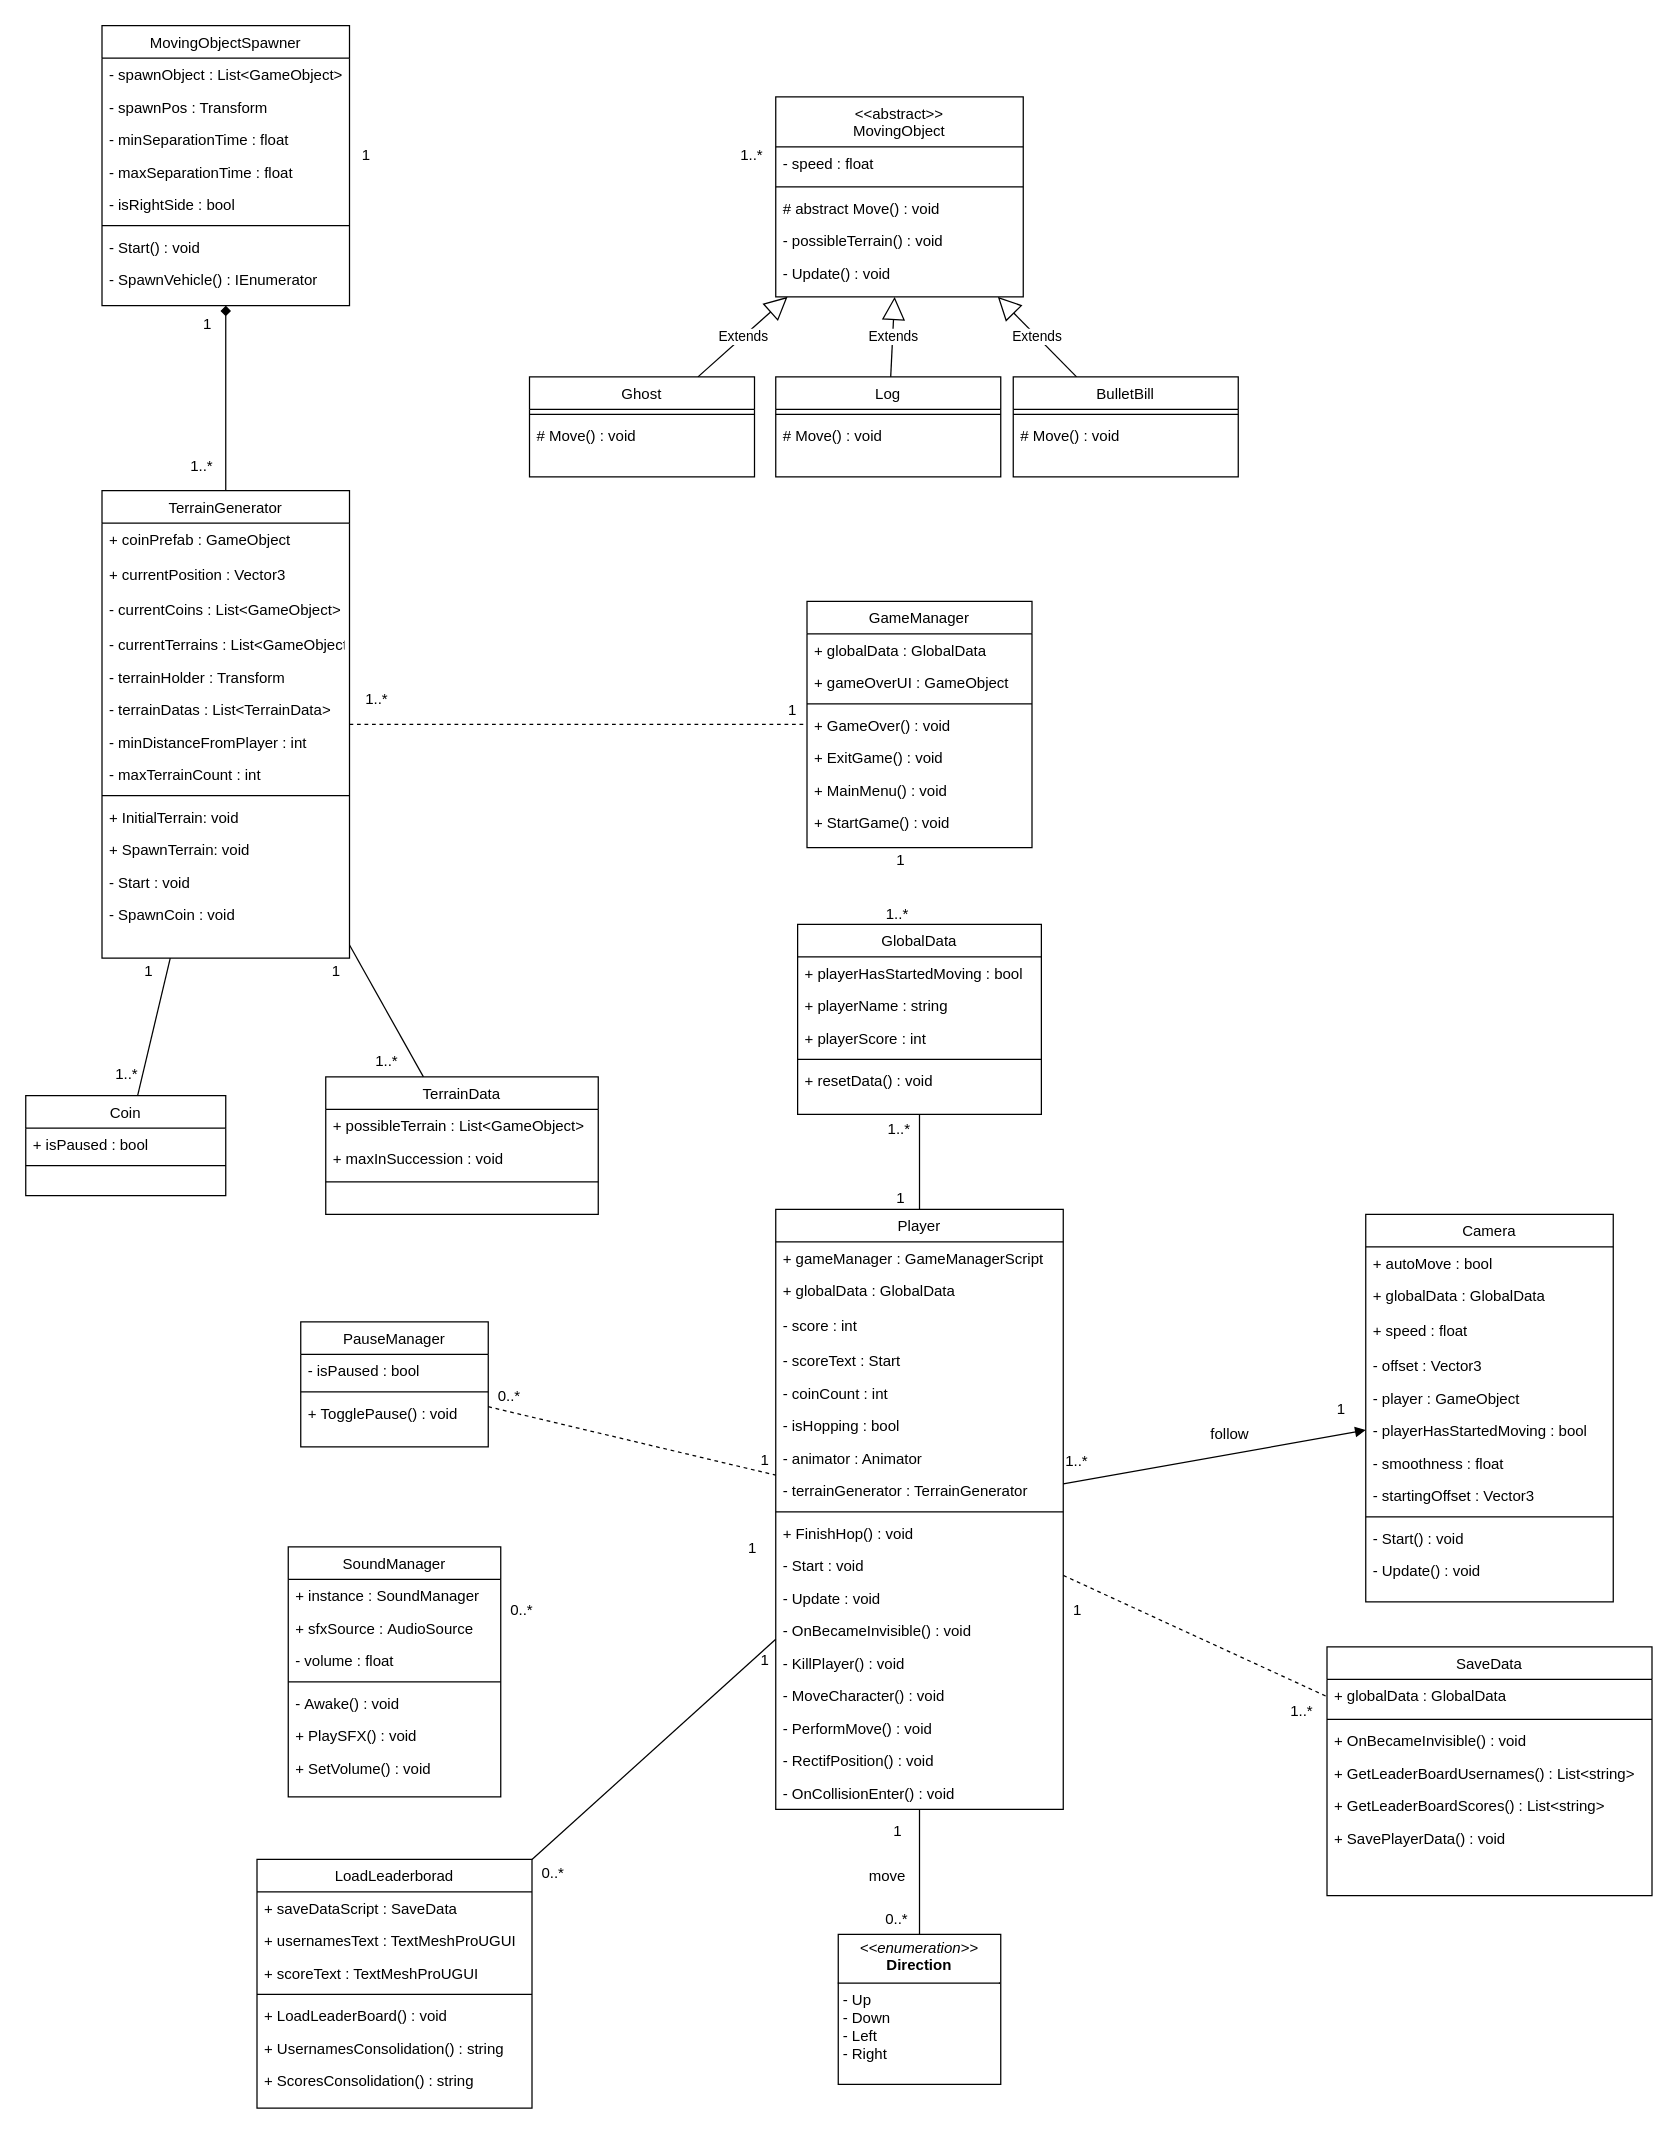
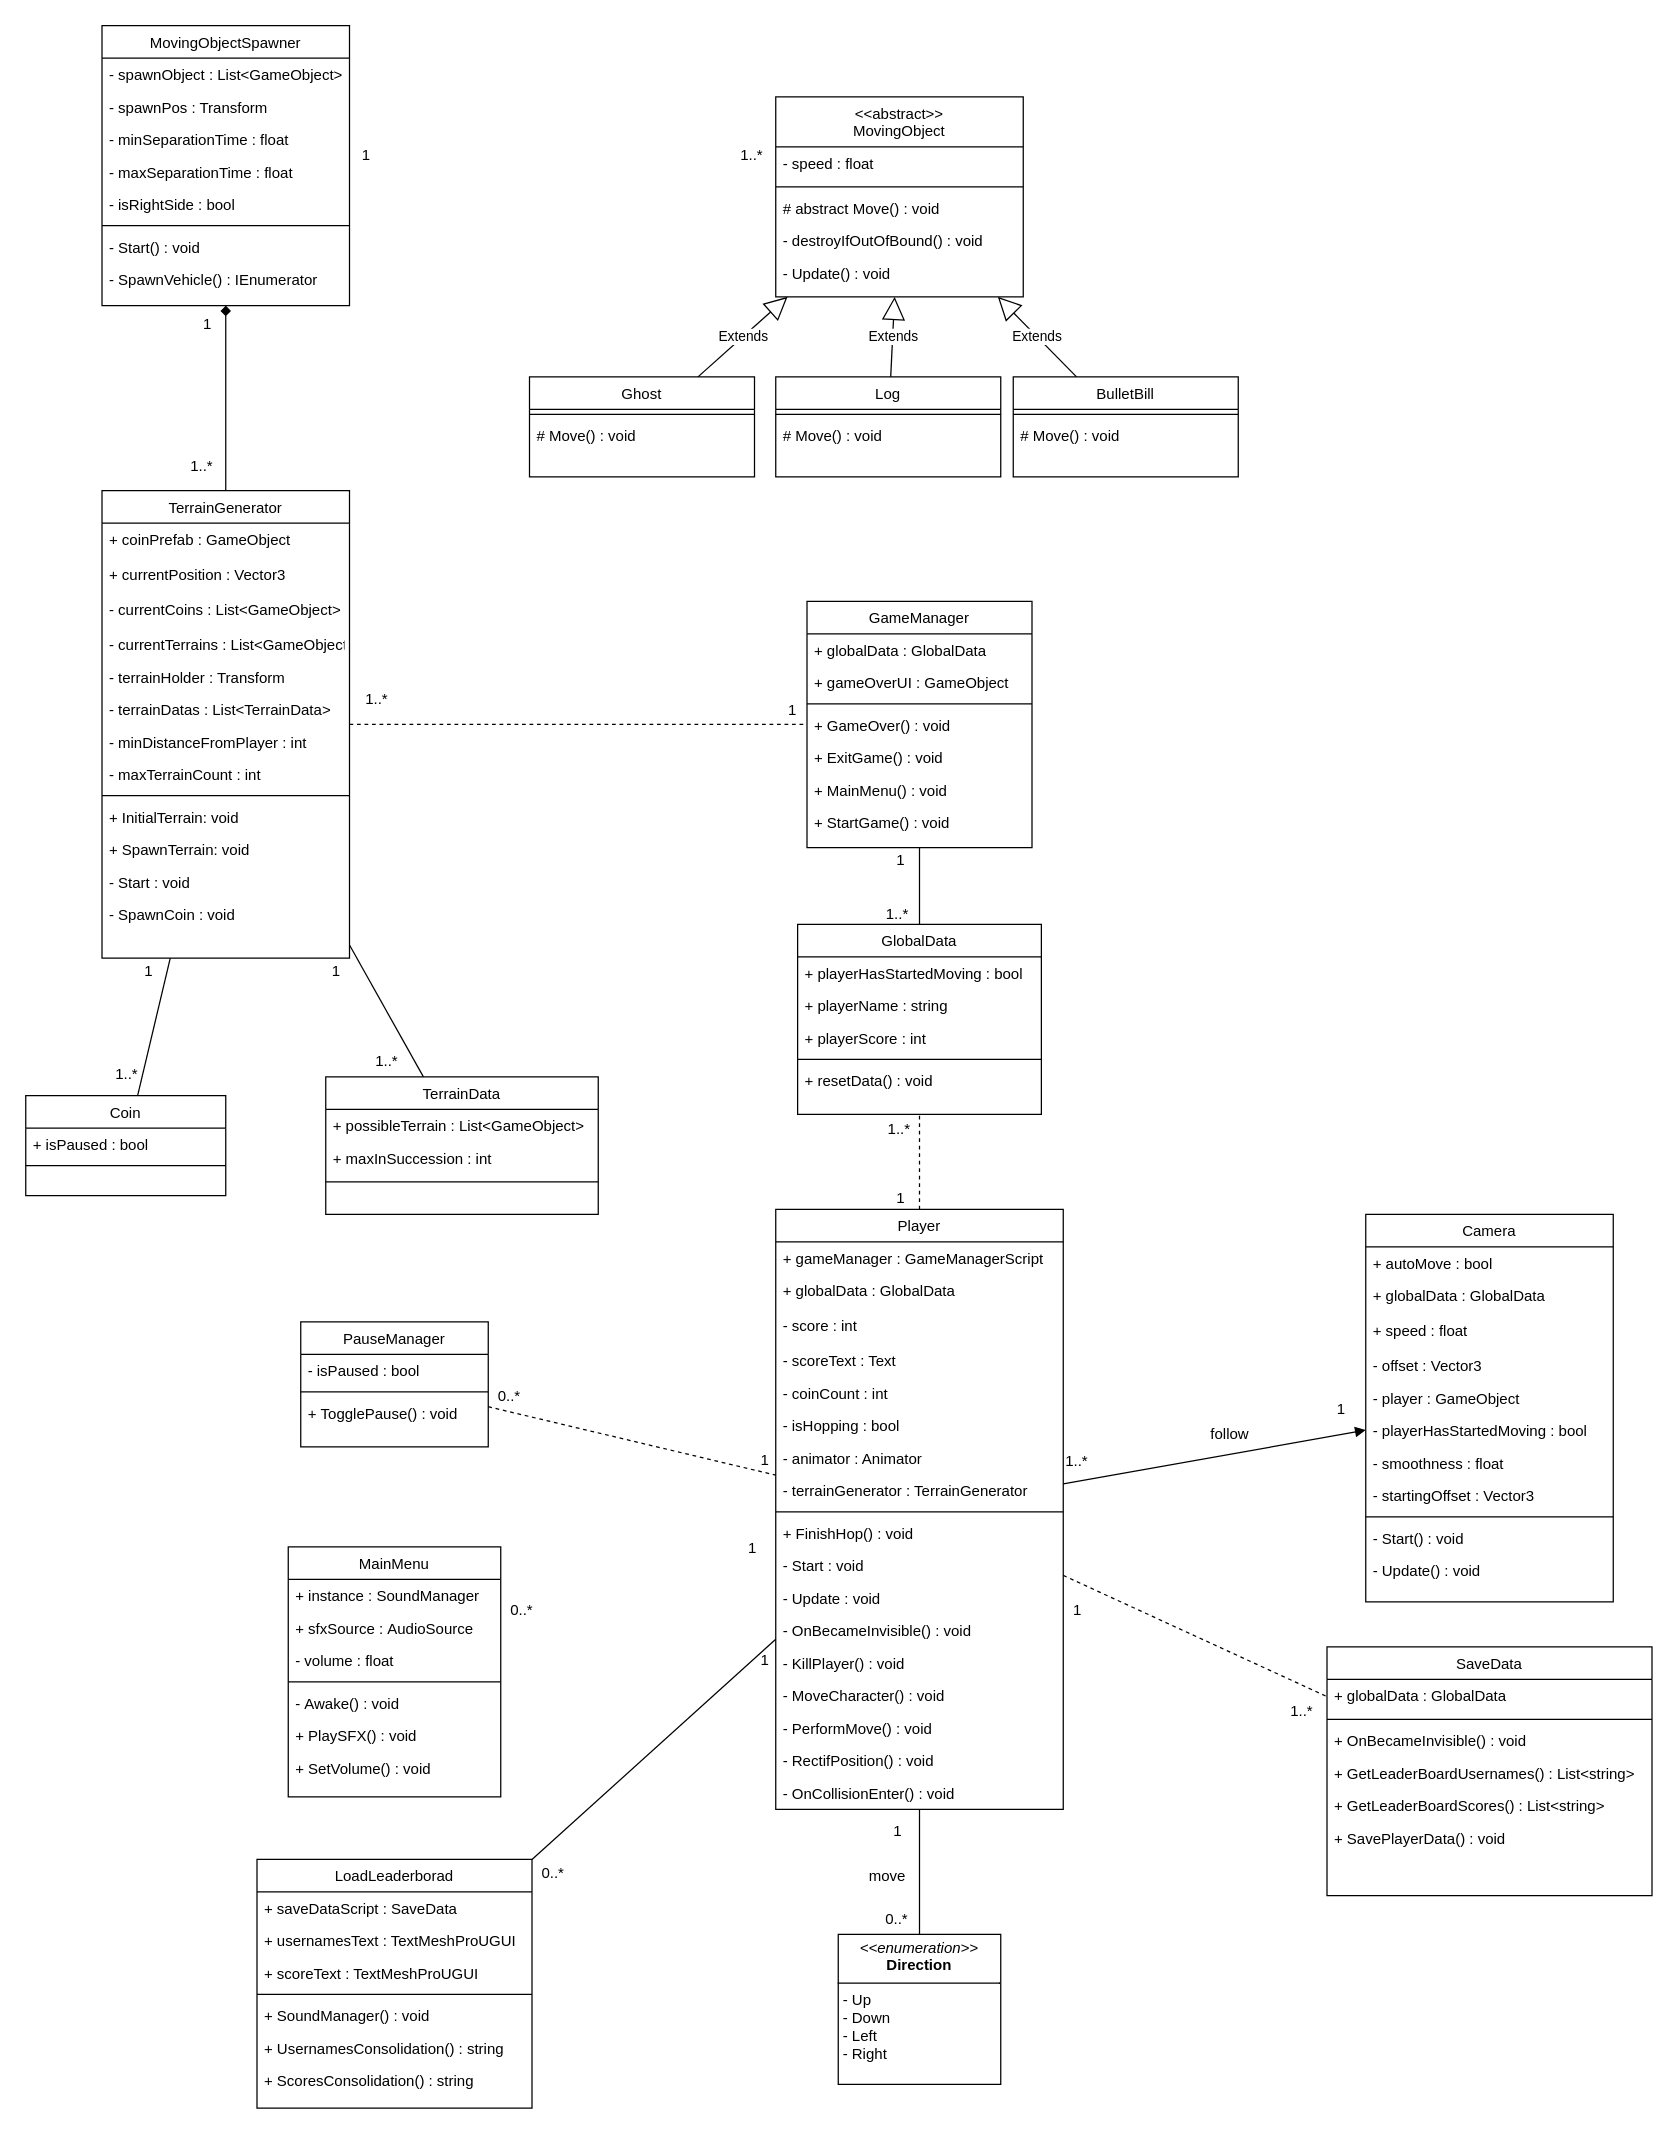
node "- possibleTerrain() : void": label "- possibleTerrain() : void" -> "- destroyIfOutOfBound() : void"
edge "GameManager" -- "GlobalData": added
node "+ maxInSuccession : void": label "+ maxInSuccession : void" -> "+ maxInSuccession : int"
edge "GlobalData" -- "Player": style solid -> dashed
node "- scoreText : Start": label "- scoreText : Start" -> "- scoreText : Text"
node "SoundManager": label "SoundManager" -> "MainMenu"
node "+ LoadLeaderBoard() : void": label "+ LoadLeaderBoard() : void" -> "+ SoundManager() : void"
